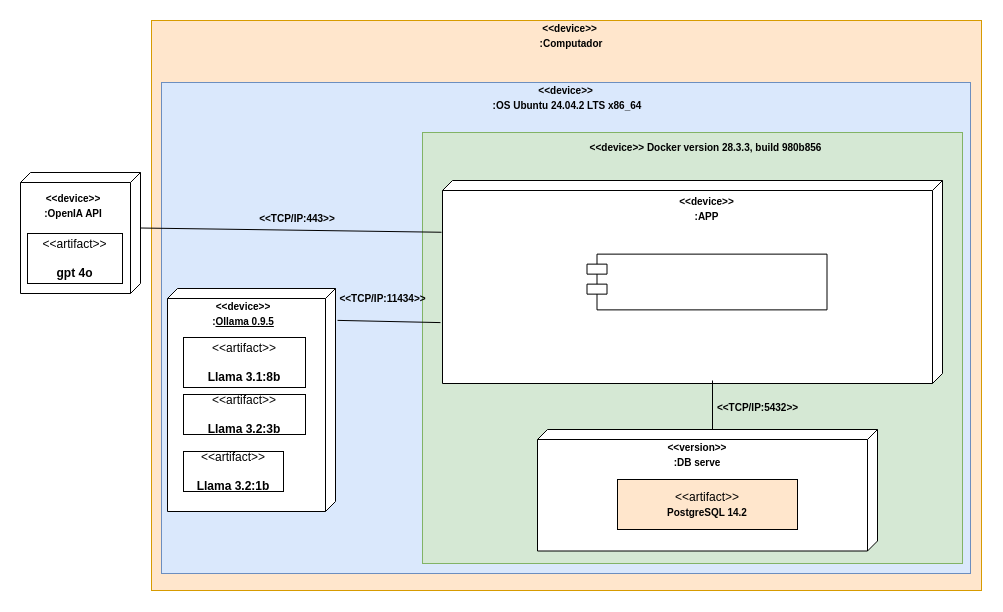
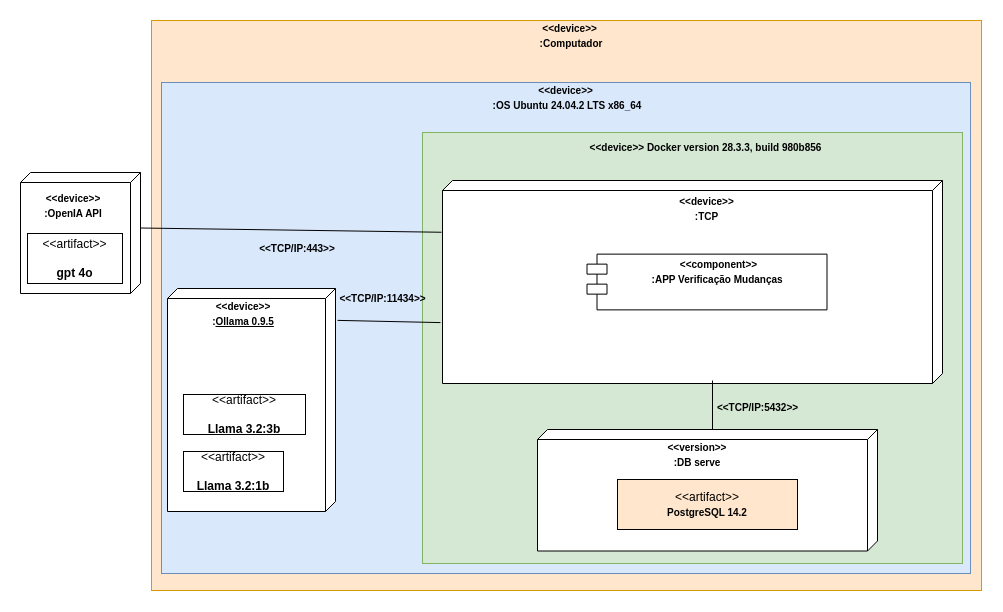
node "<<device>> :APP": label "<<device>> :APP" -> "<<device>> :TCP"
node "<<TCP/IP:443>>": moved (298, 219) -> (298, 249)
node "<<component>> :APP Verificação Mudanças": added
node "<<artifact>> Llama 3.1:8b": removed
